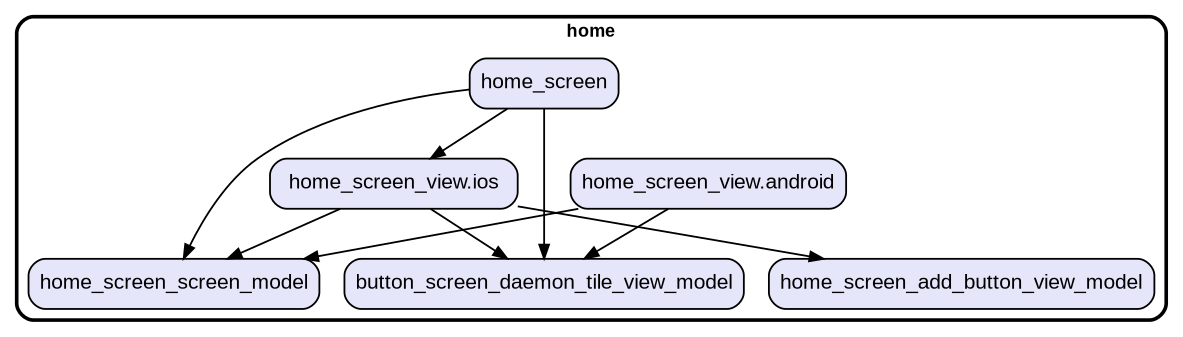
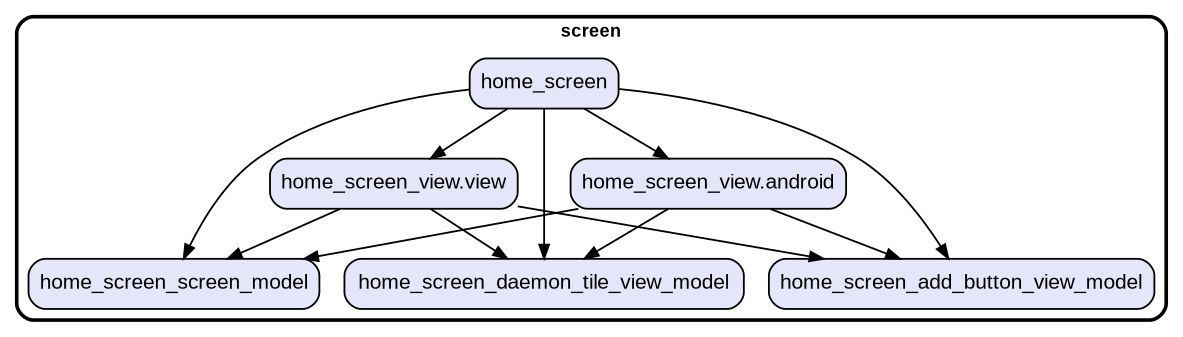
cluster "home": label "home" -> "screen"
edge "home_screen" -> "home_screen_view.android": added
edge "home_screen" -> "home_screen_add_button_view_model": added
node "home_screen_view.ios": label "home_screen_view.ios" -> "home_screen_view.view"
edge "home_screen_view.android" -> "home_screen_add_button_view_model": added
node "button_screen_daemon_tile_view_model": label "button_screen_daemon_tile_view_model" -> "home_screen_daemon_tile_view_model"
